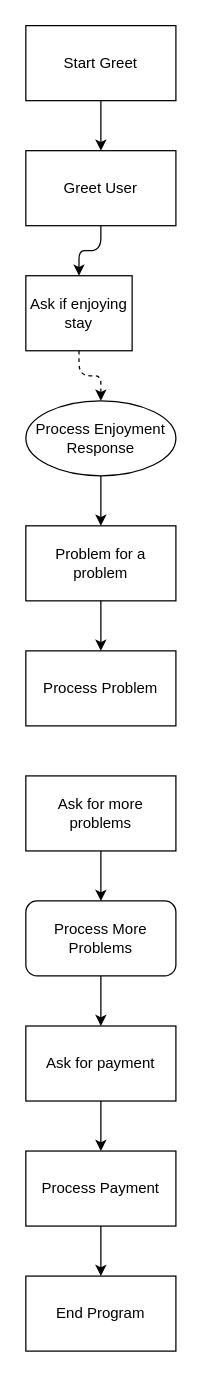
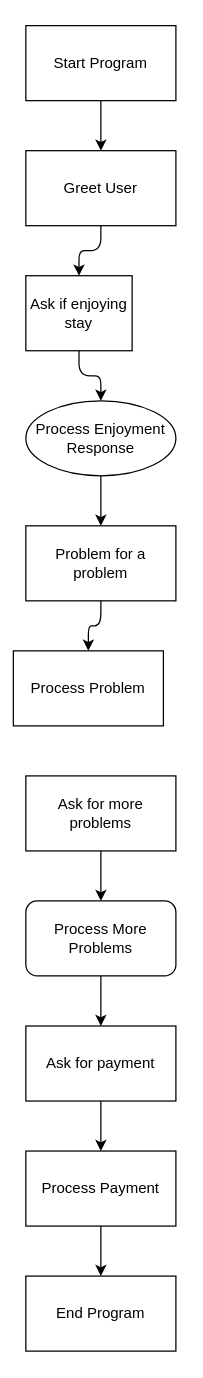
node "Start Greet": label "Start Greet" -> "Start Program"
edge "Ask if enjoying stay" -> "Process Enjoyment Response": style dashed -> solid
node "Process Problem": moved (101, 688) -> (88, 688)
